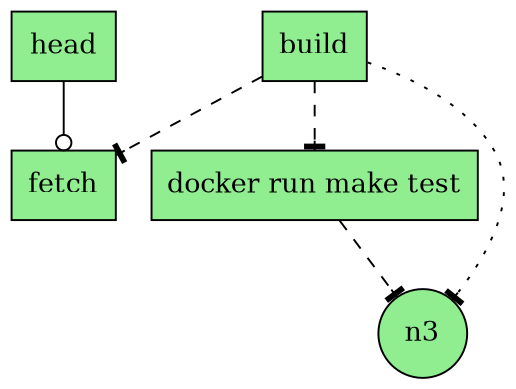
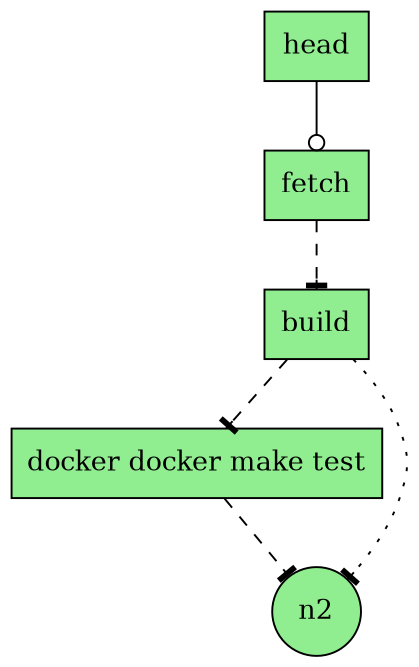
edge "build" -> "fetch": reversed
node "docker run make test": label "docker run make test" -> "docker docker make test"
node "n3": label "n3" -> "n2"
